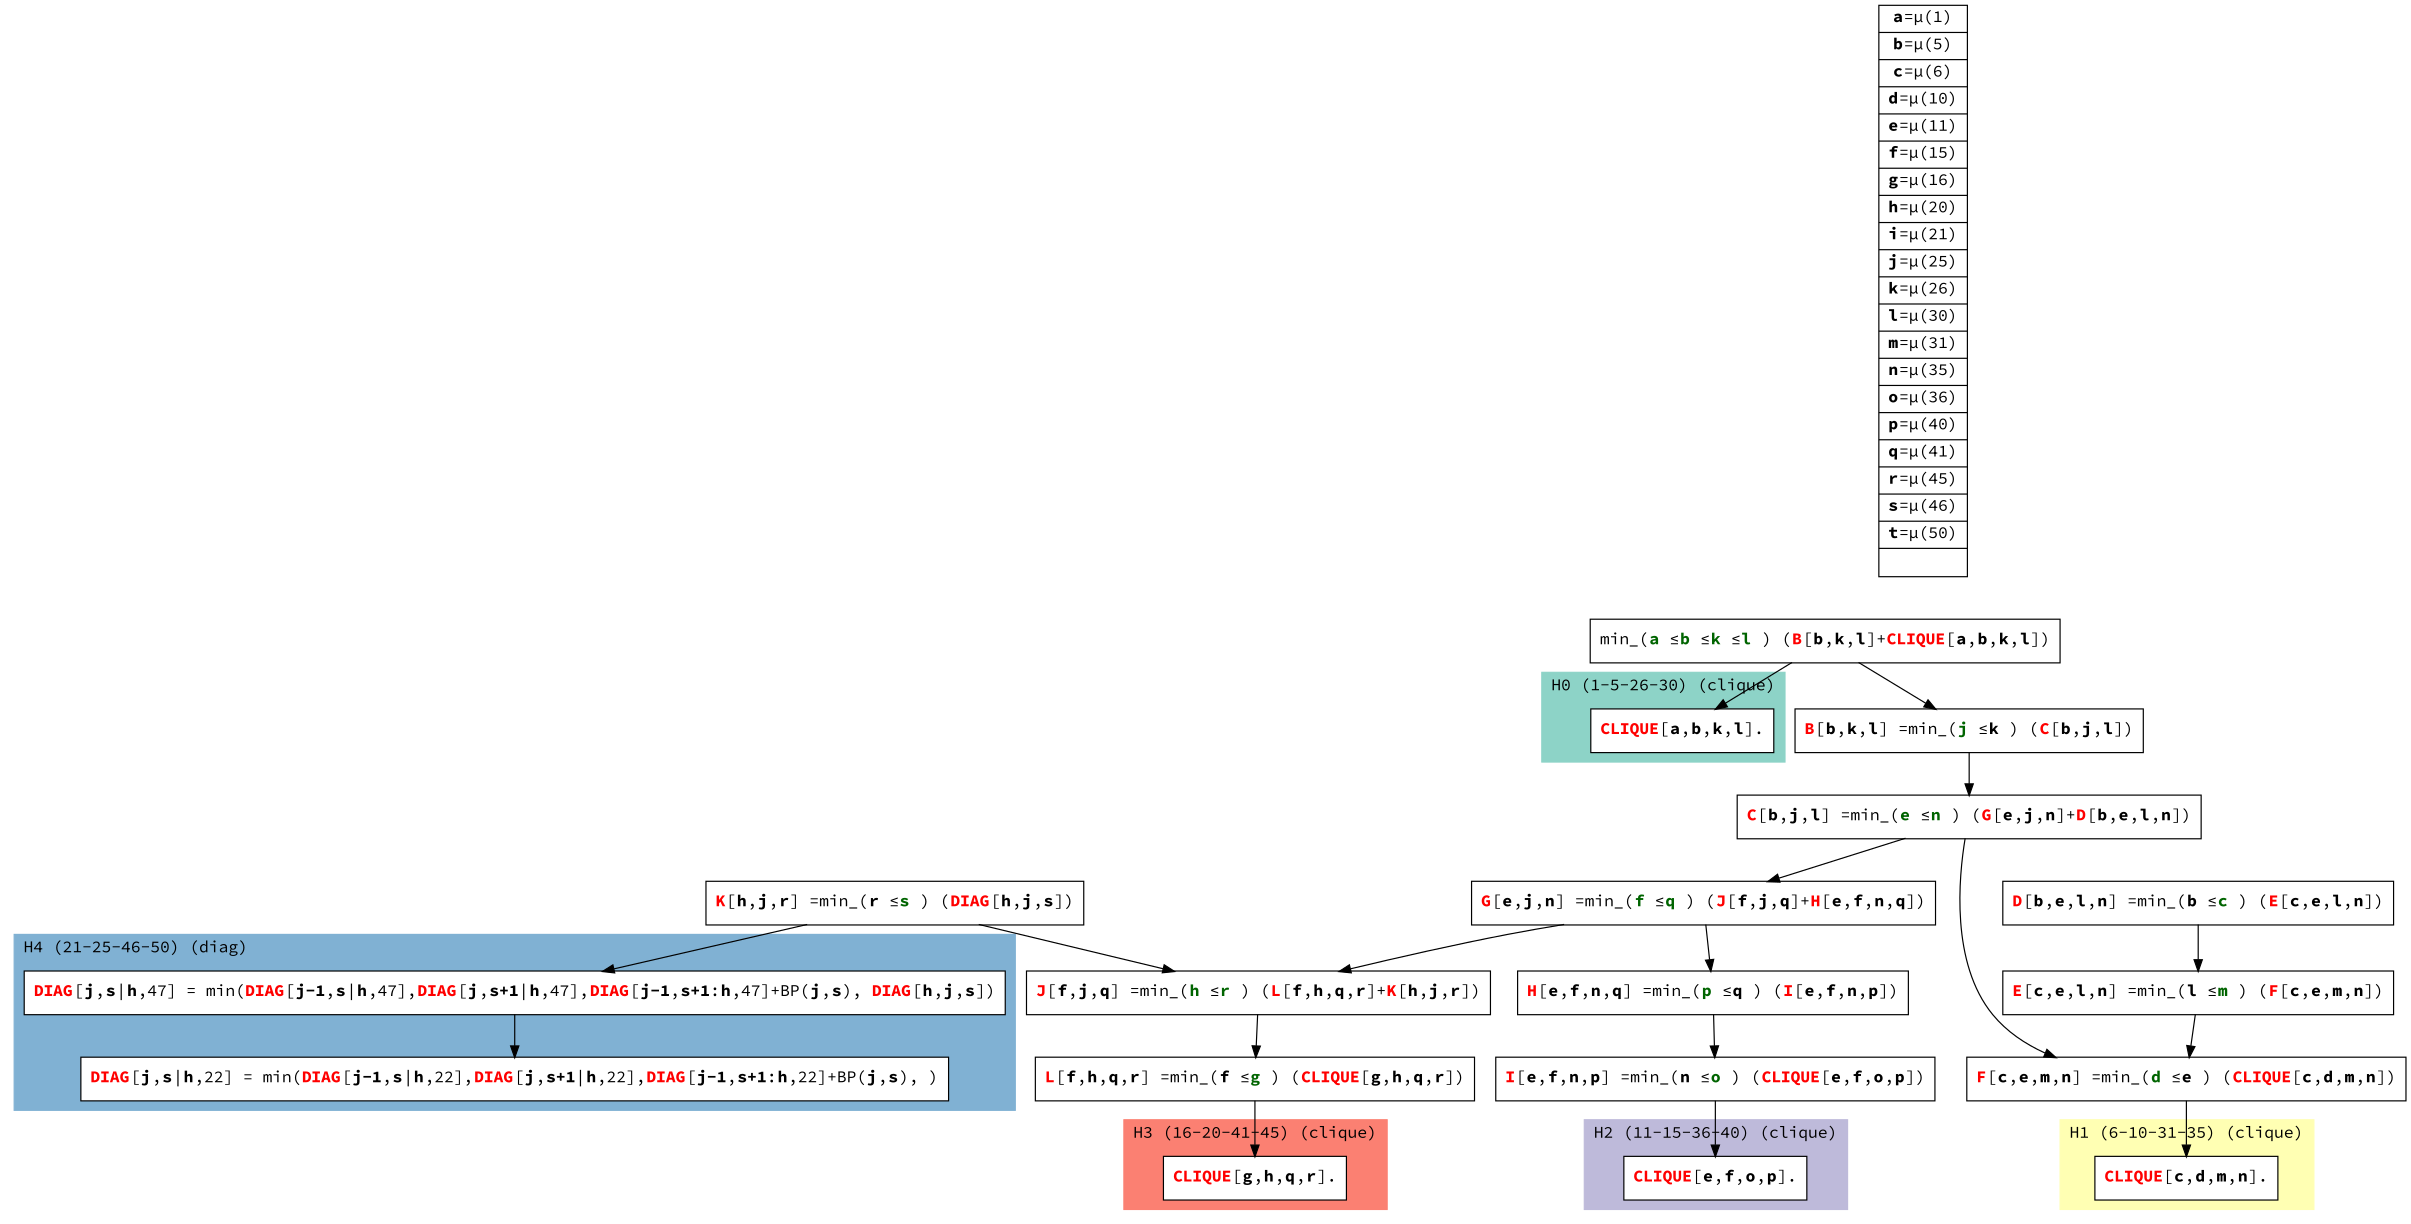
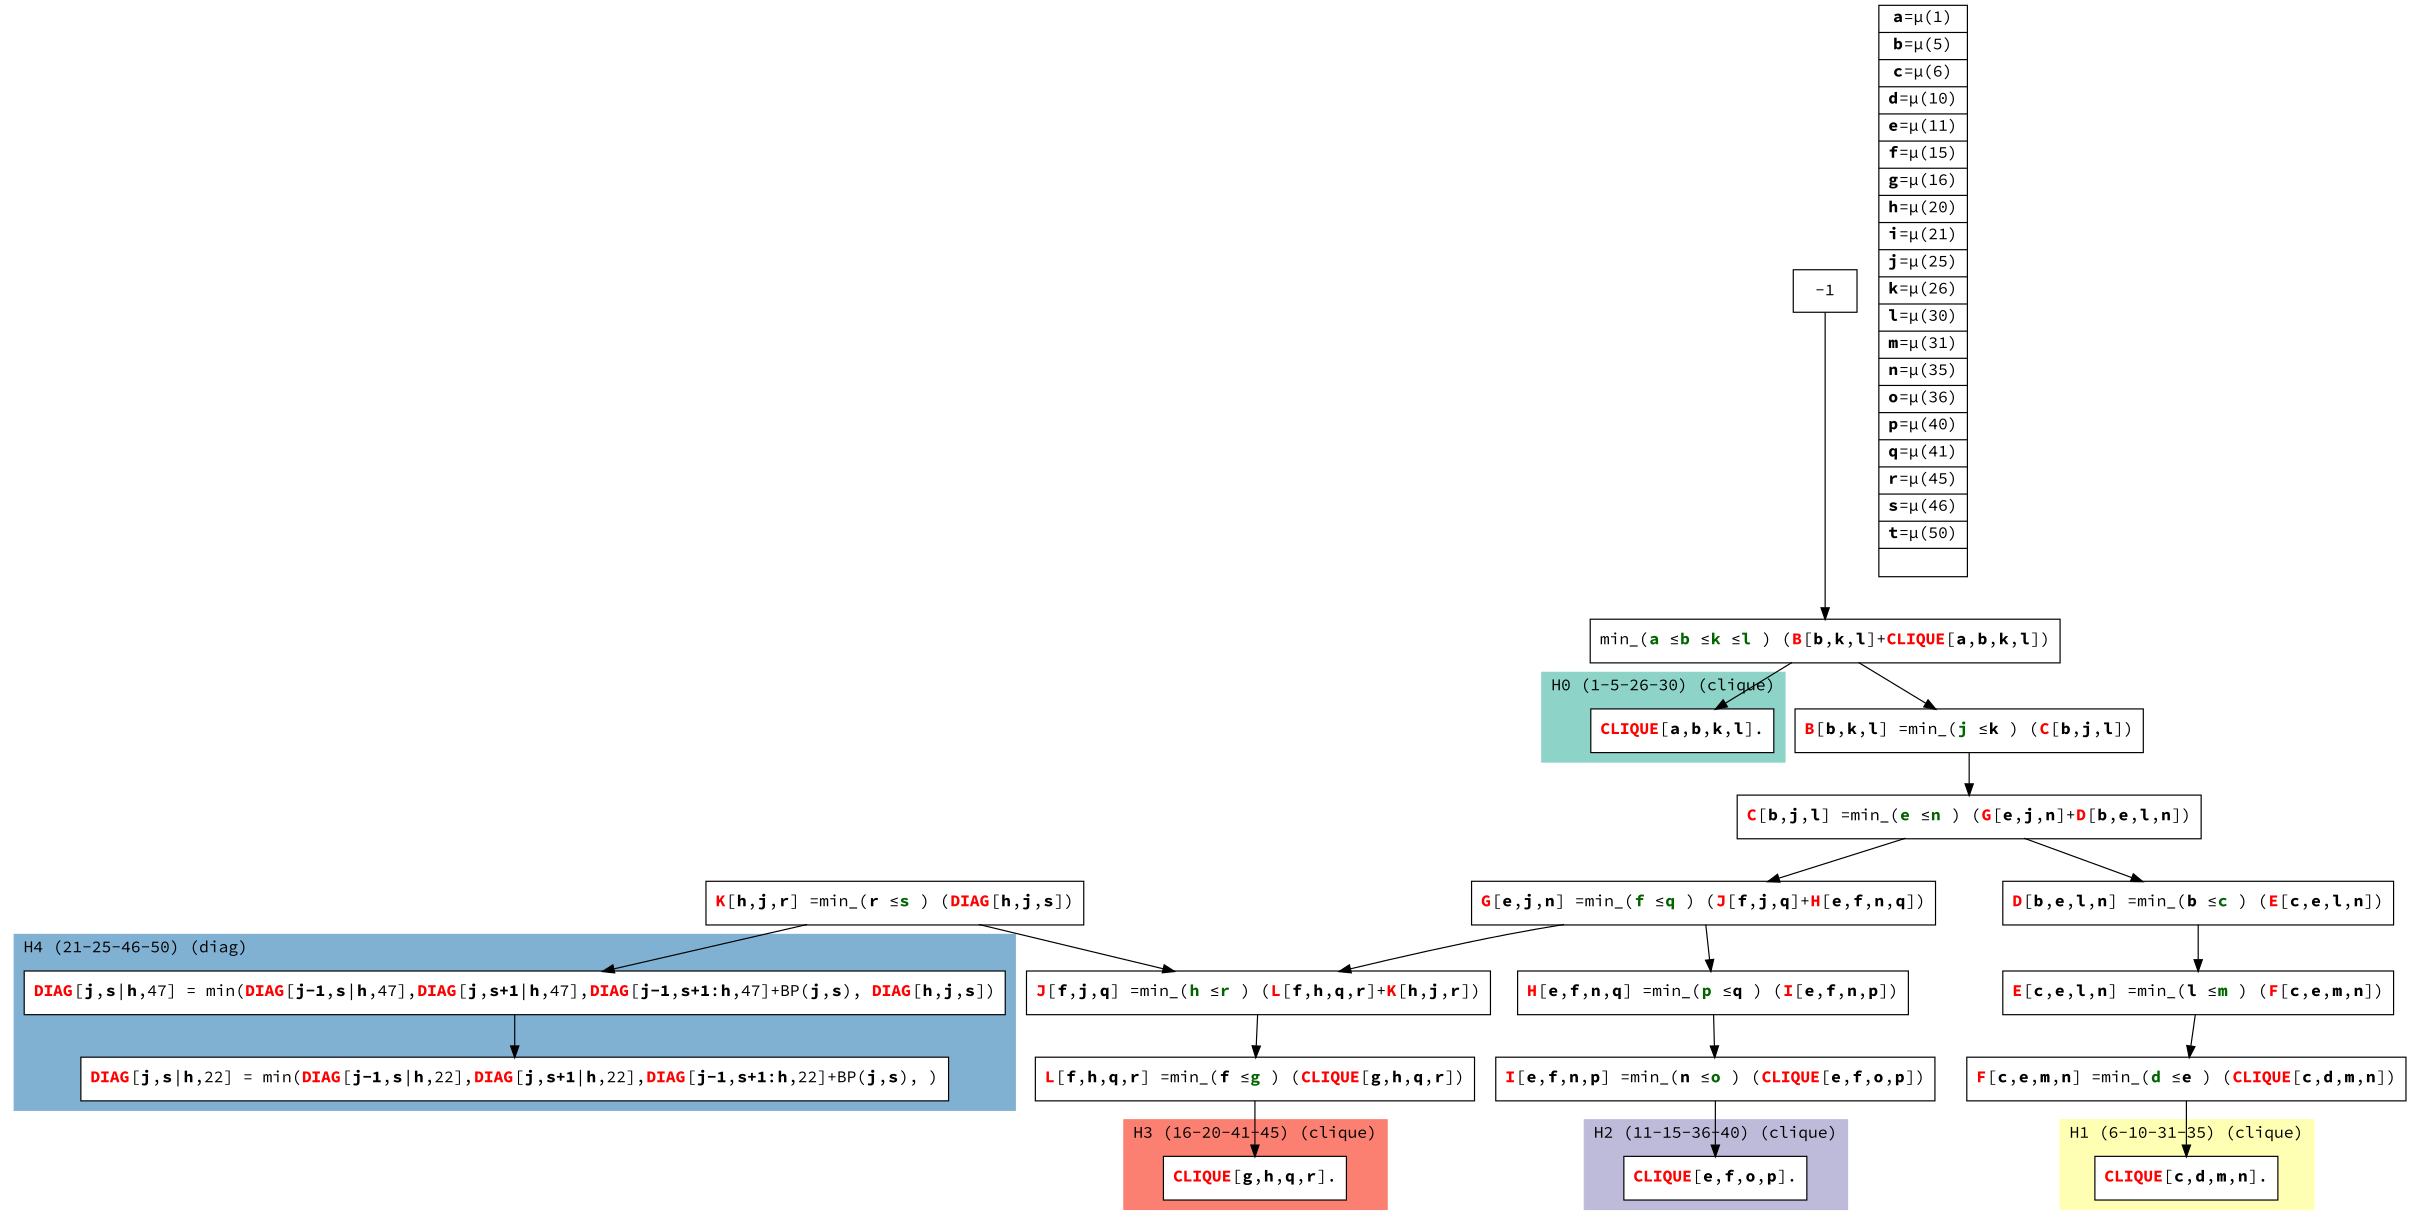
node "-1": added
edge "C" -> "F": now "C" -> "D"
